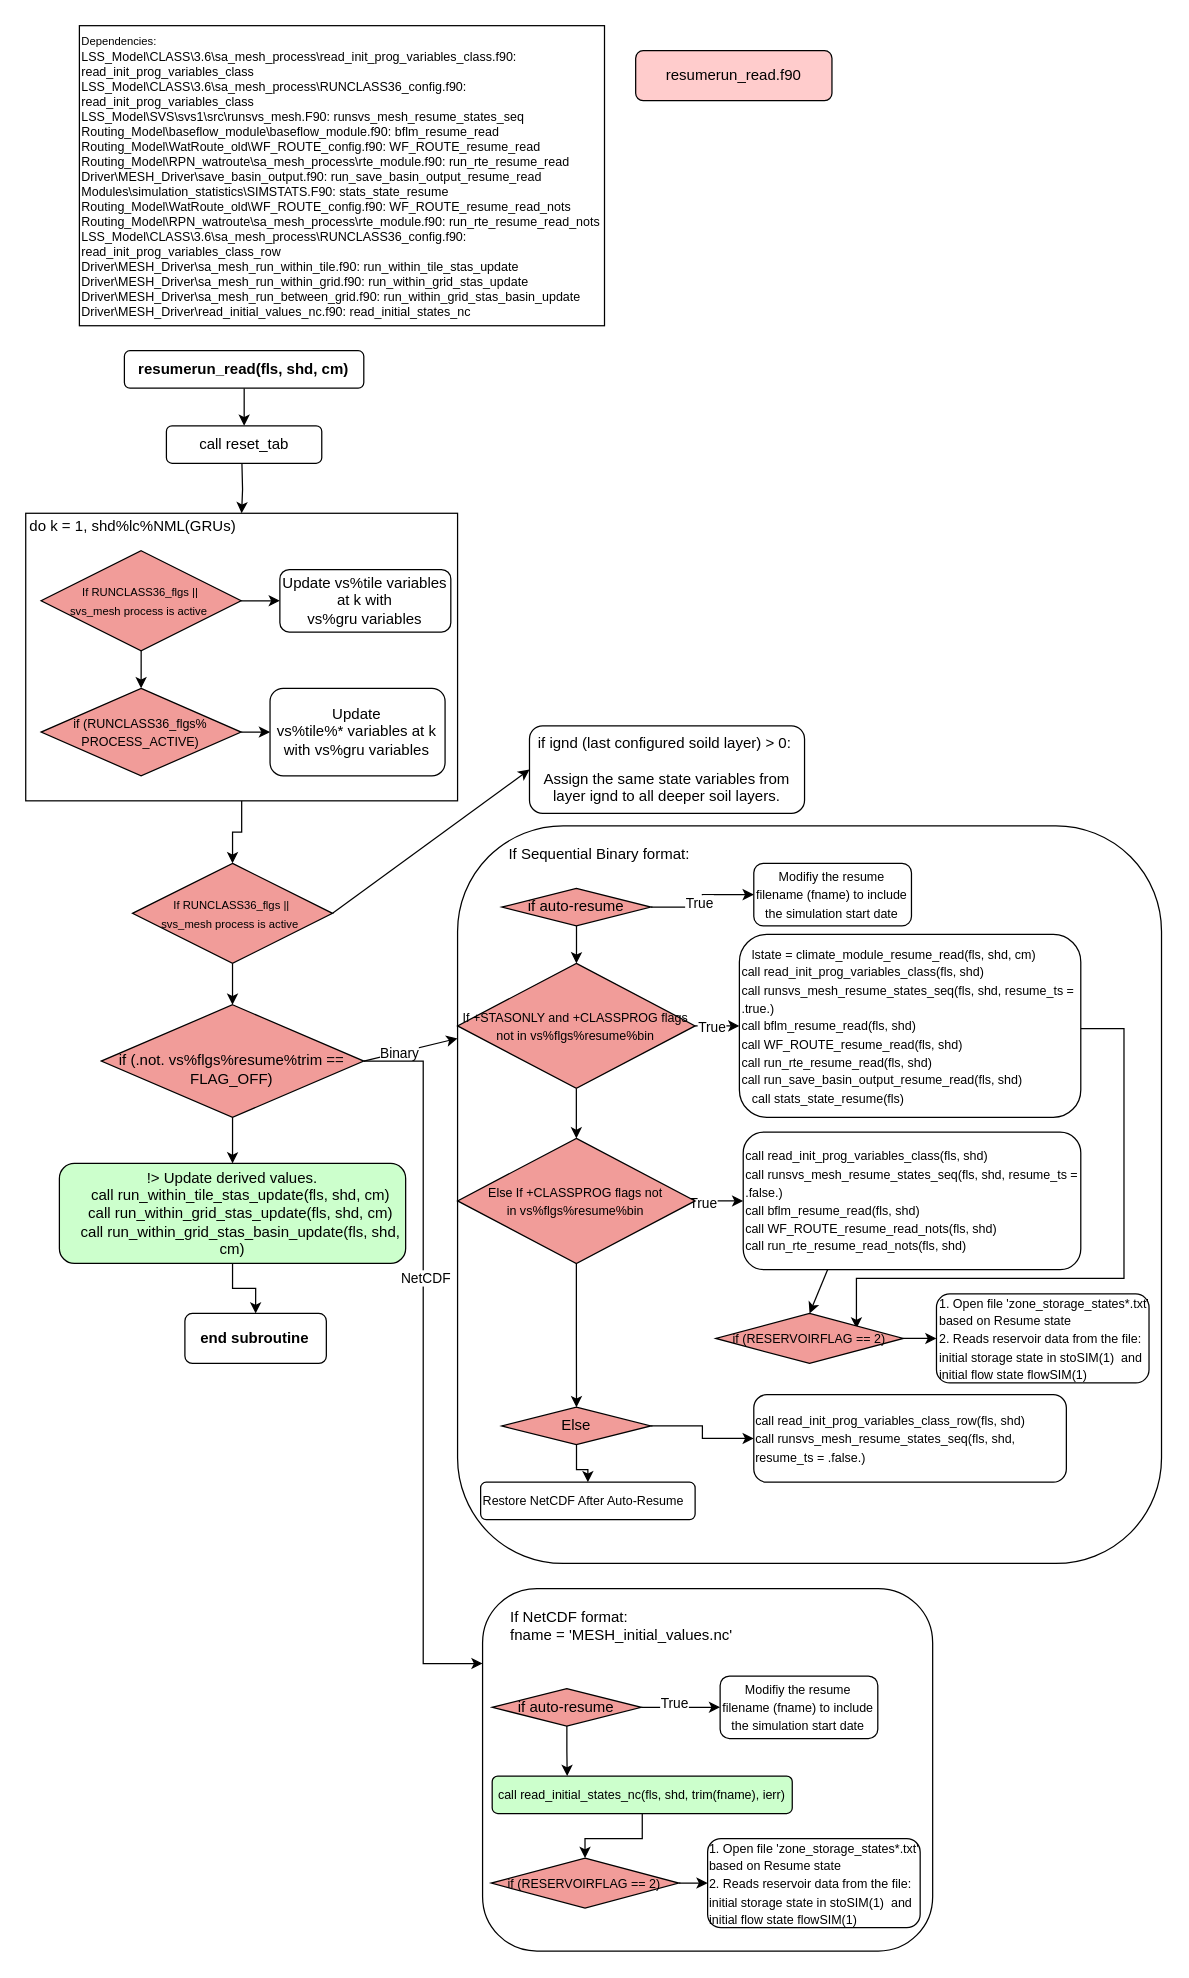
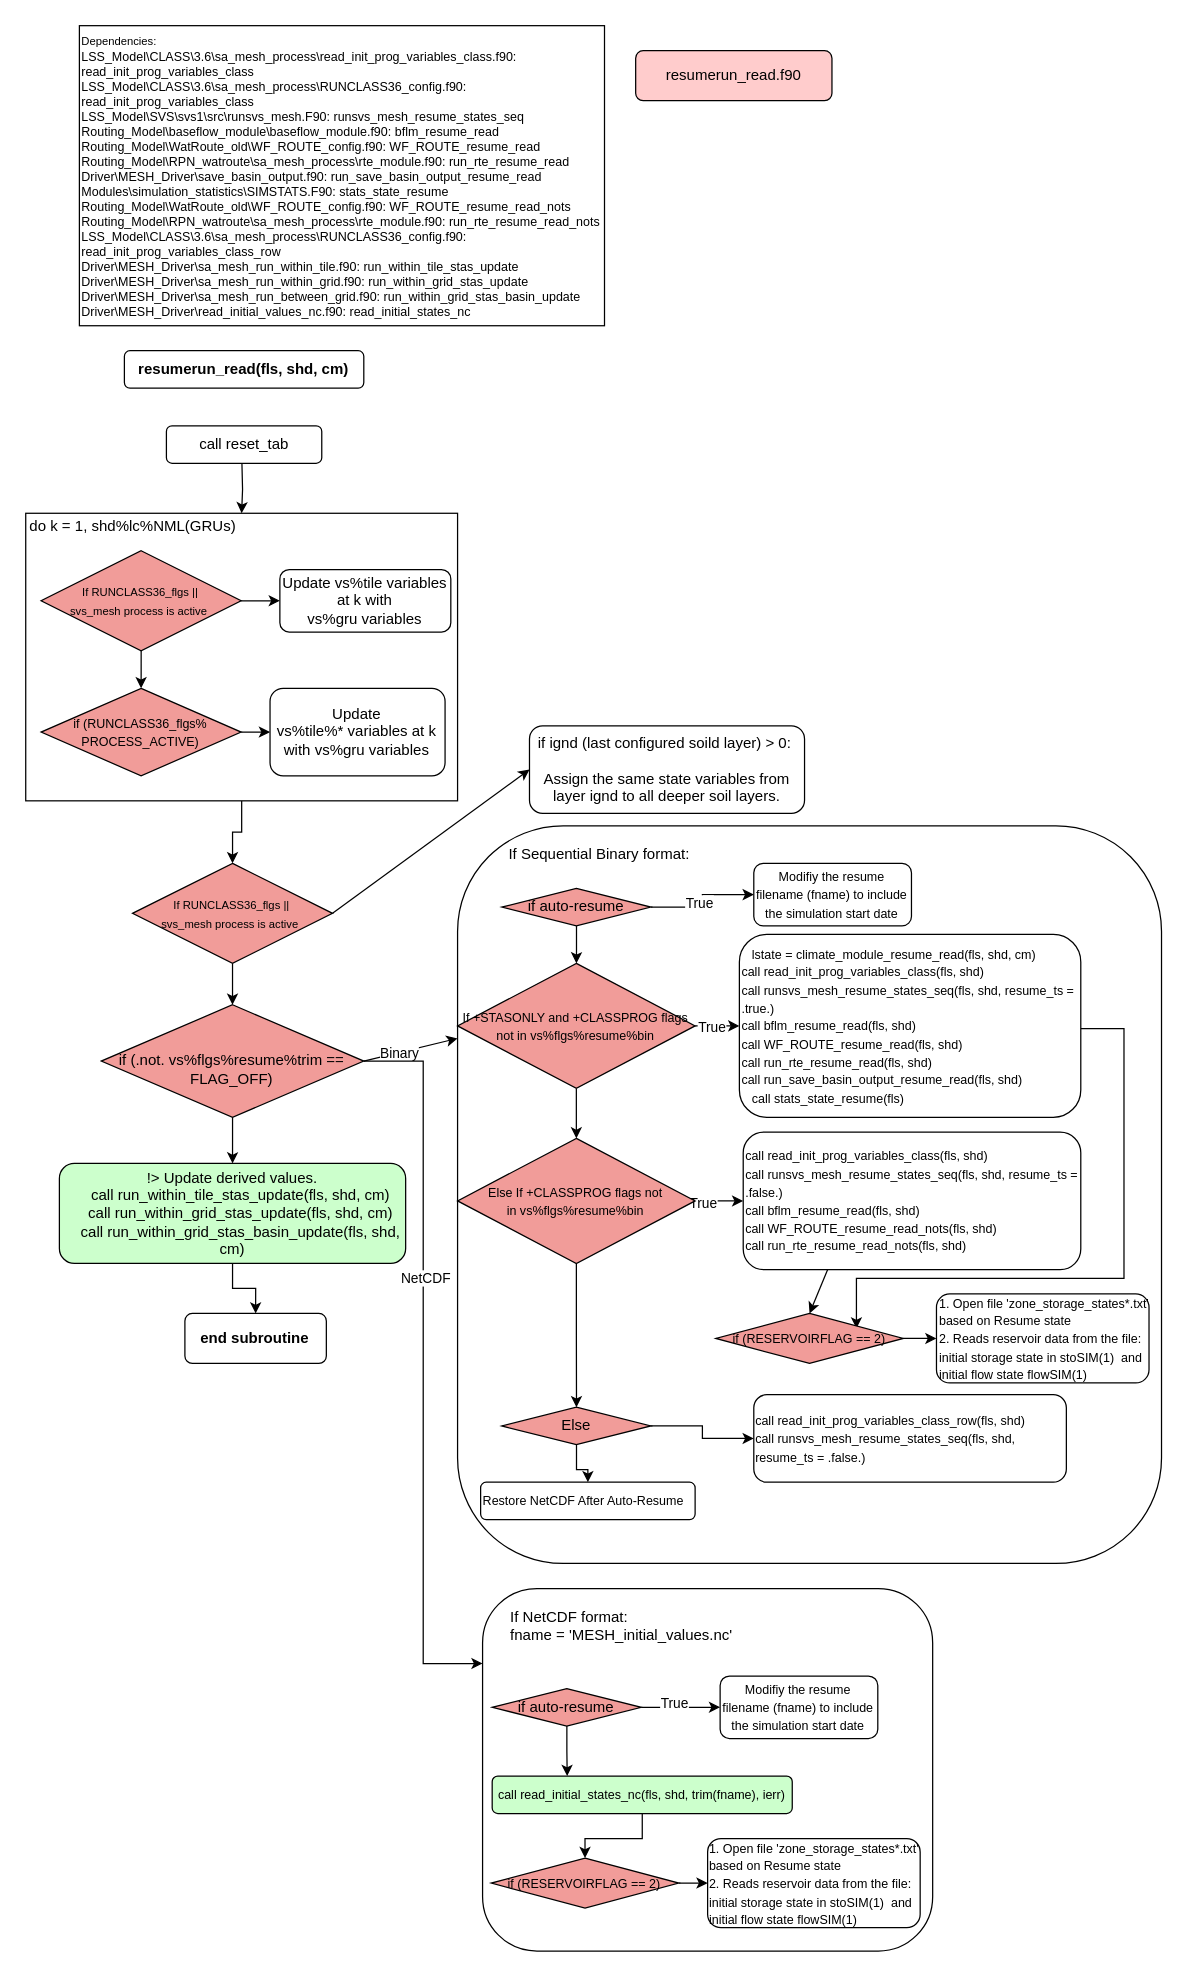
edge "resumerun_read(fls, shd, cm)" -> "call reset_tab": removed
